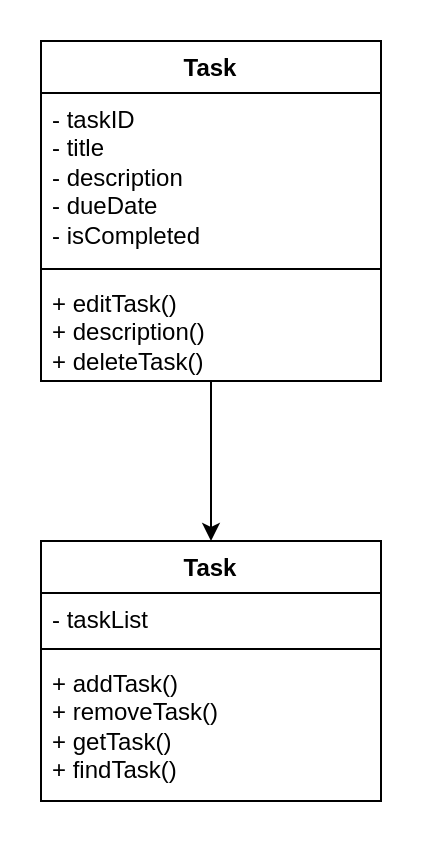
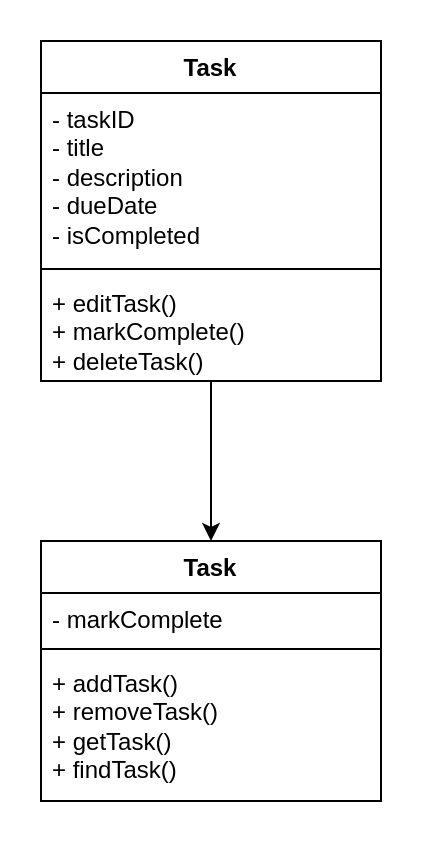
node "+ editTask() + description() + deleteTask()": label "+ editTask() + description() + deleteTask()" -> "+ editTask() + markComplete() + deleteTask()"
node "- taskList": label "- taskList" -> "- markComplete"
